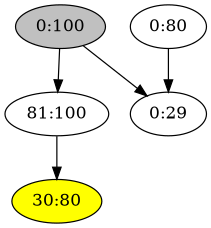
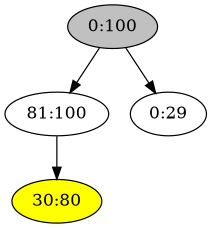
node "0:80": removed
